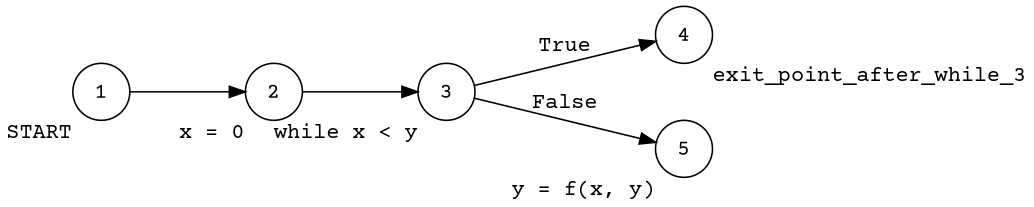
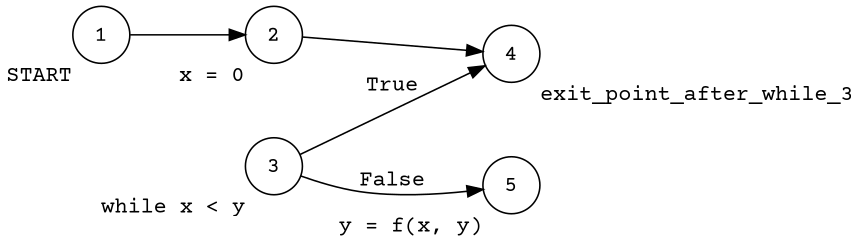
edge "2 x = 0" -> "3 while x < y": now "2 x = 0" -> "4 exit_point_after_while_3"
